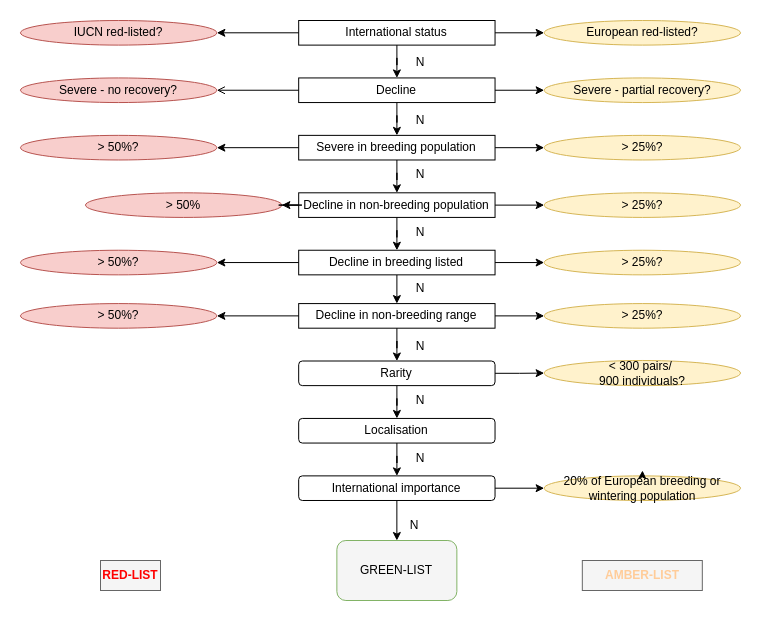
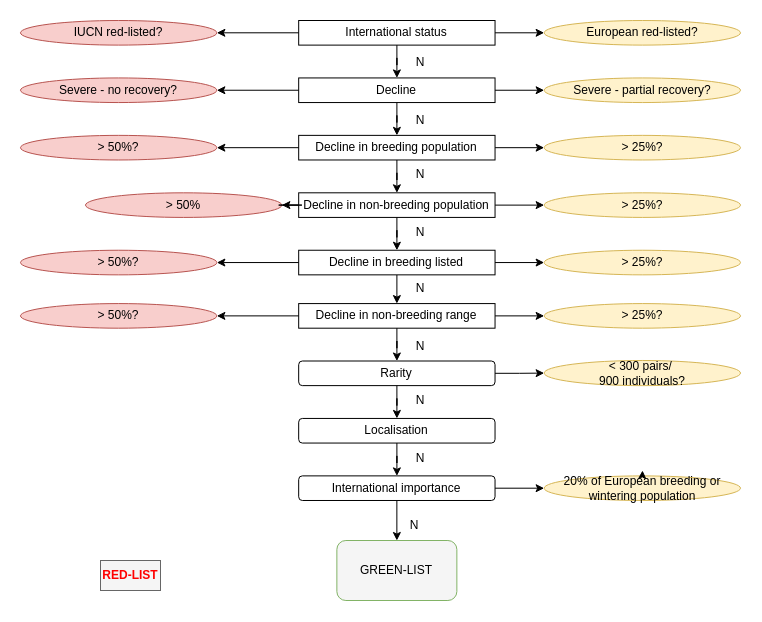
edge "Decline" -> "Severe - no recovery?": arrowhead open -> classic
node "Severe in breeding population": label "Severe in breeding population" -> "Decline in breeding population"
node "AMBER-LIST": removed
